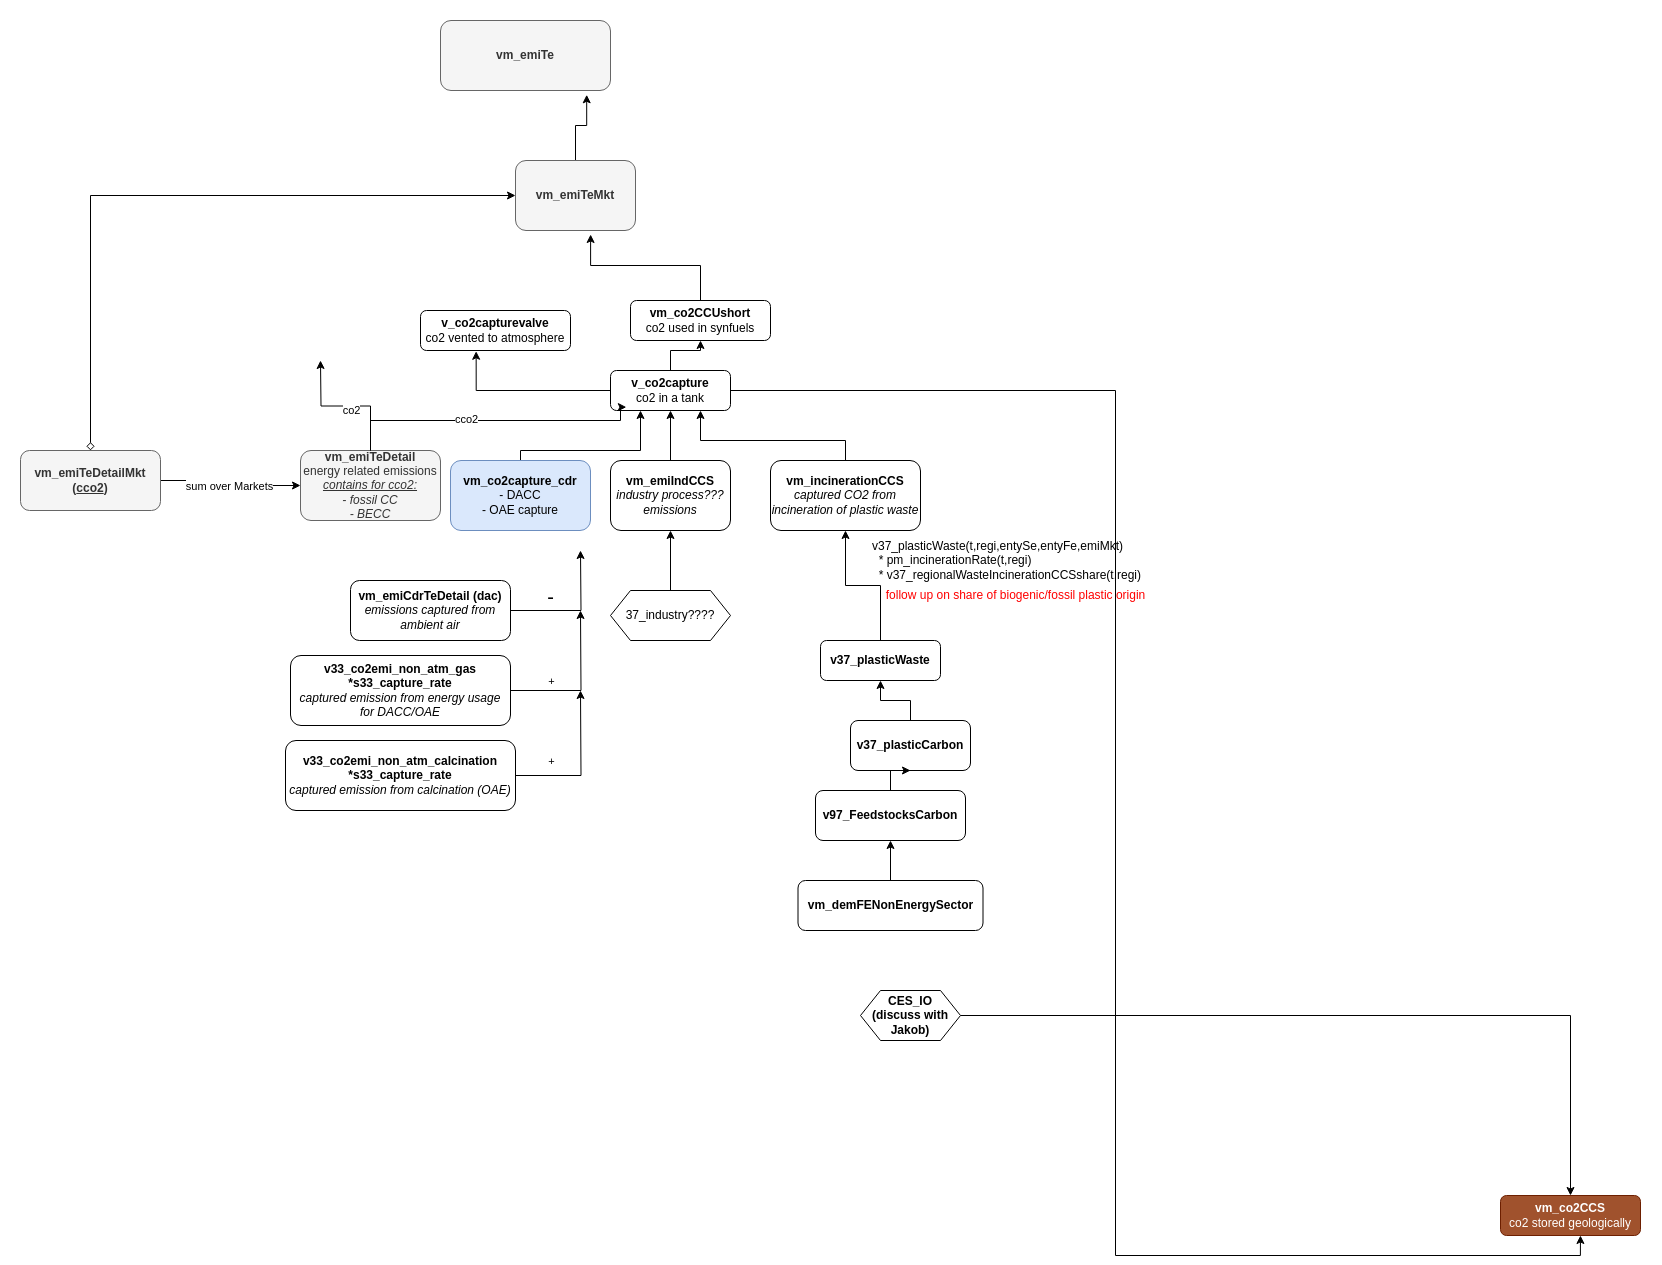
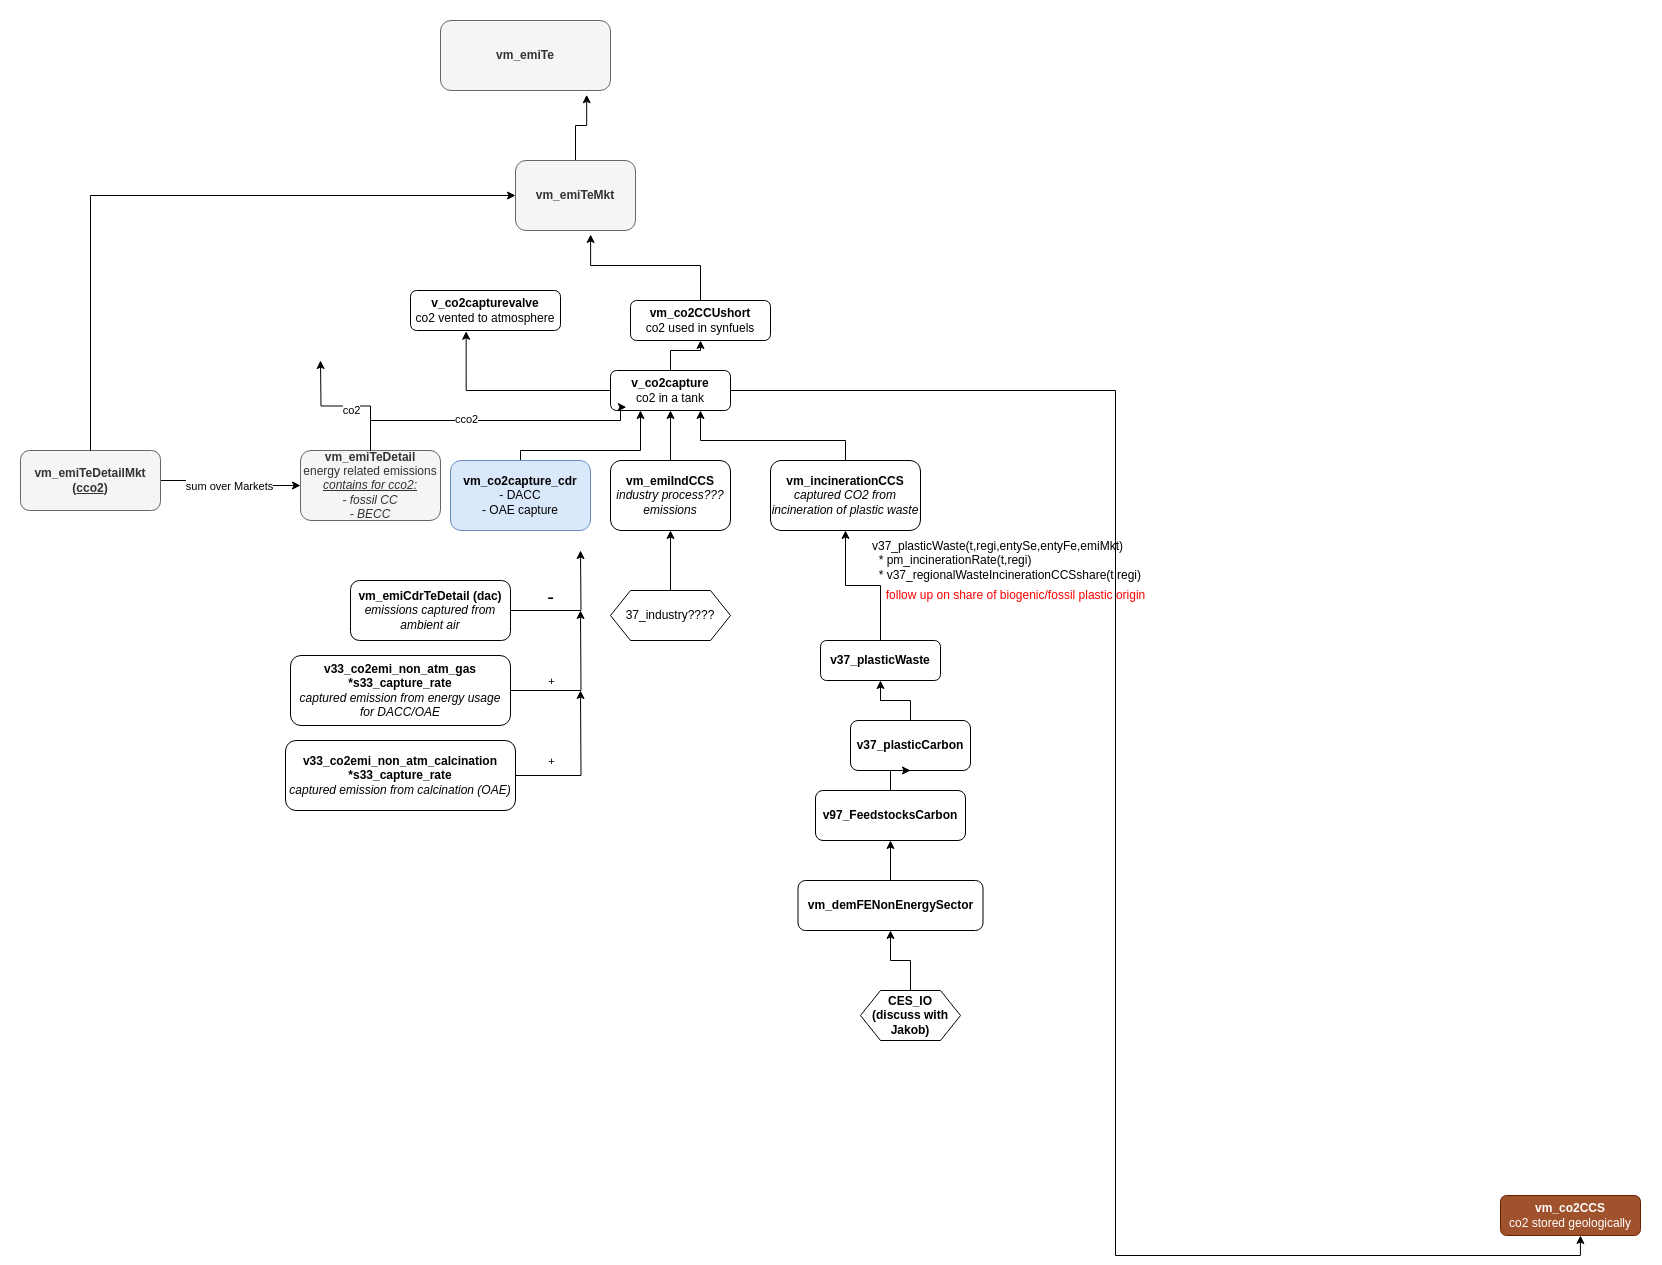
node "v_co2capturevalve co2 vented to atmosphere": moved (496, 331) -> (486, 311)
edge "vm_emiTeMkt" -- "vm_emiTeDetailMkt (cco2)": arrowhead diamond -> none
edge "CES_IO (discuss with Jakob)" -> "vm_co2CCS co2 stored geologically": now "CES_IO (discuss with Jakob)" -> "vm_demFENonEnergySector"
